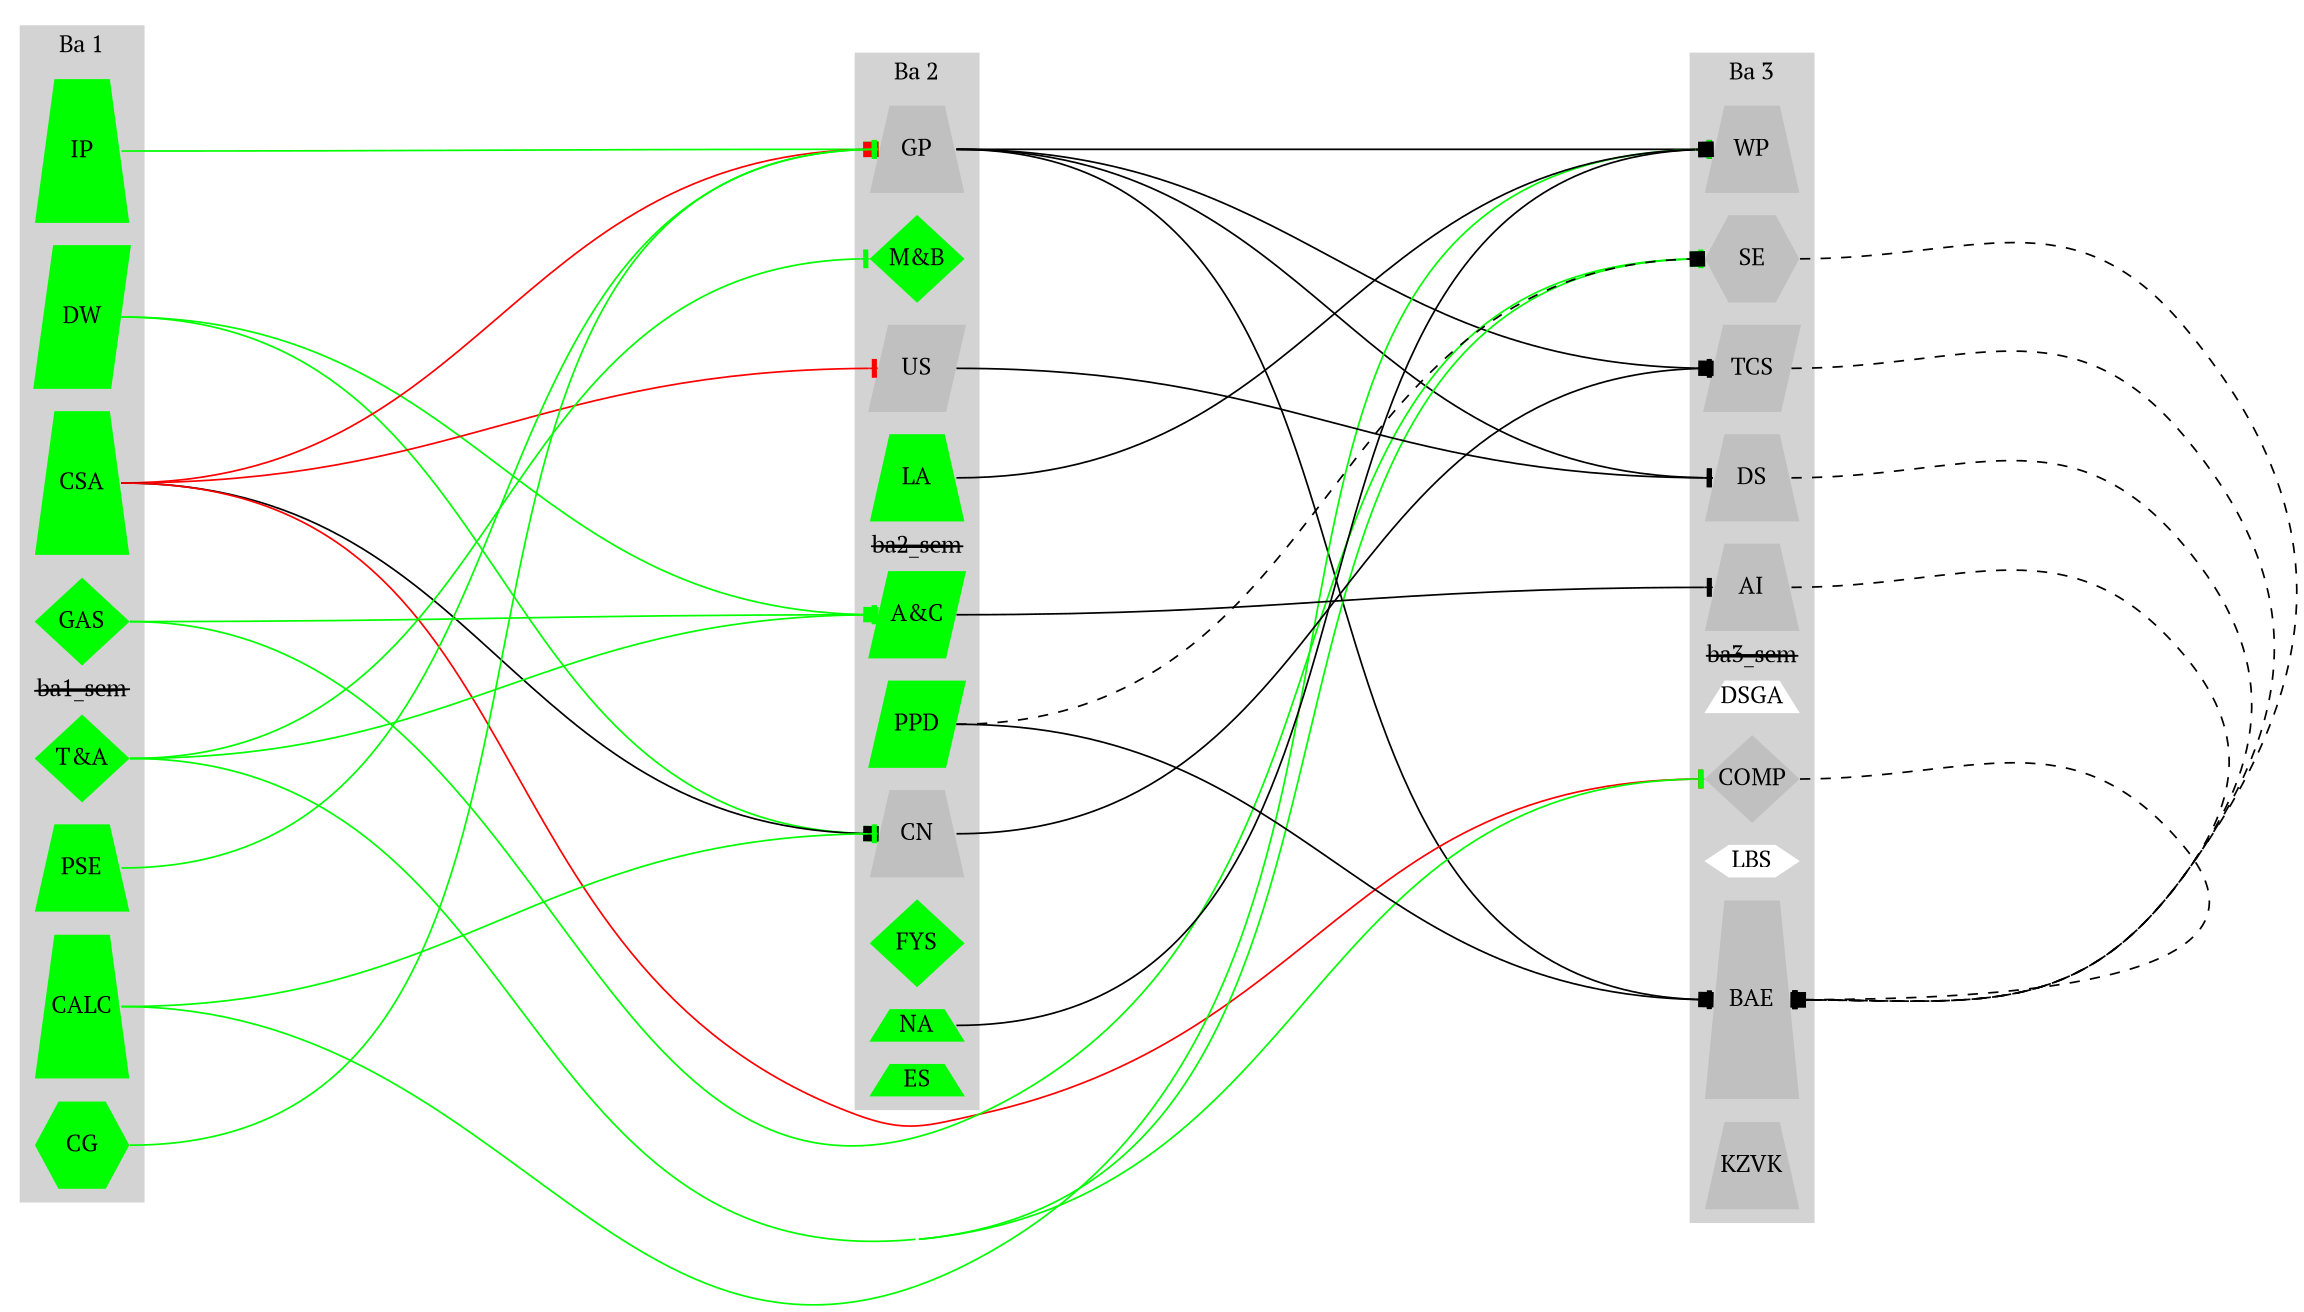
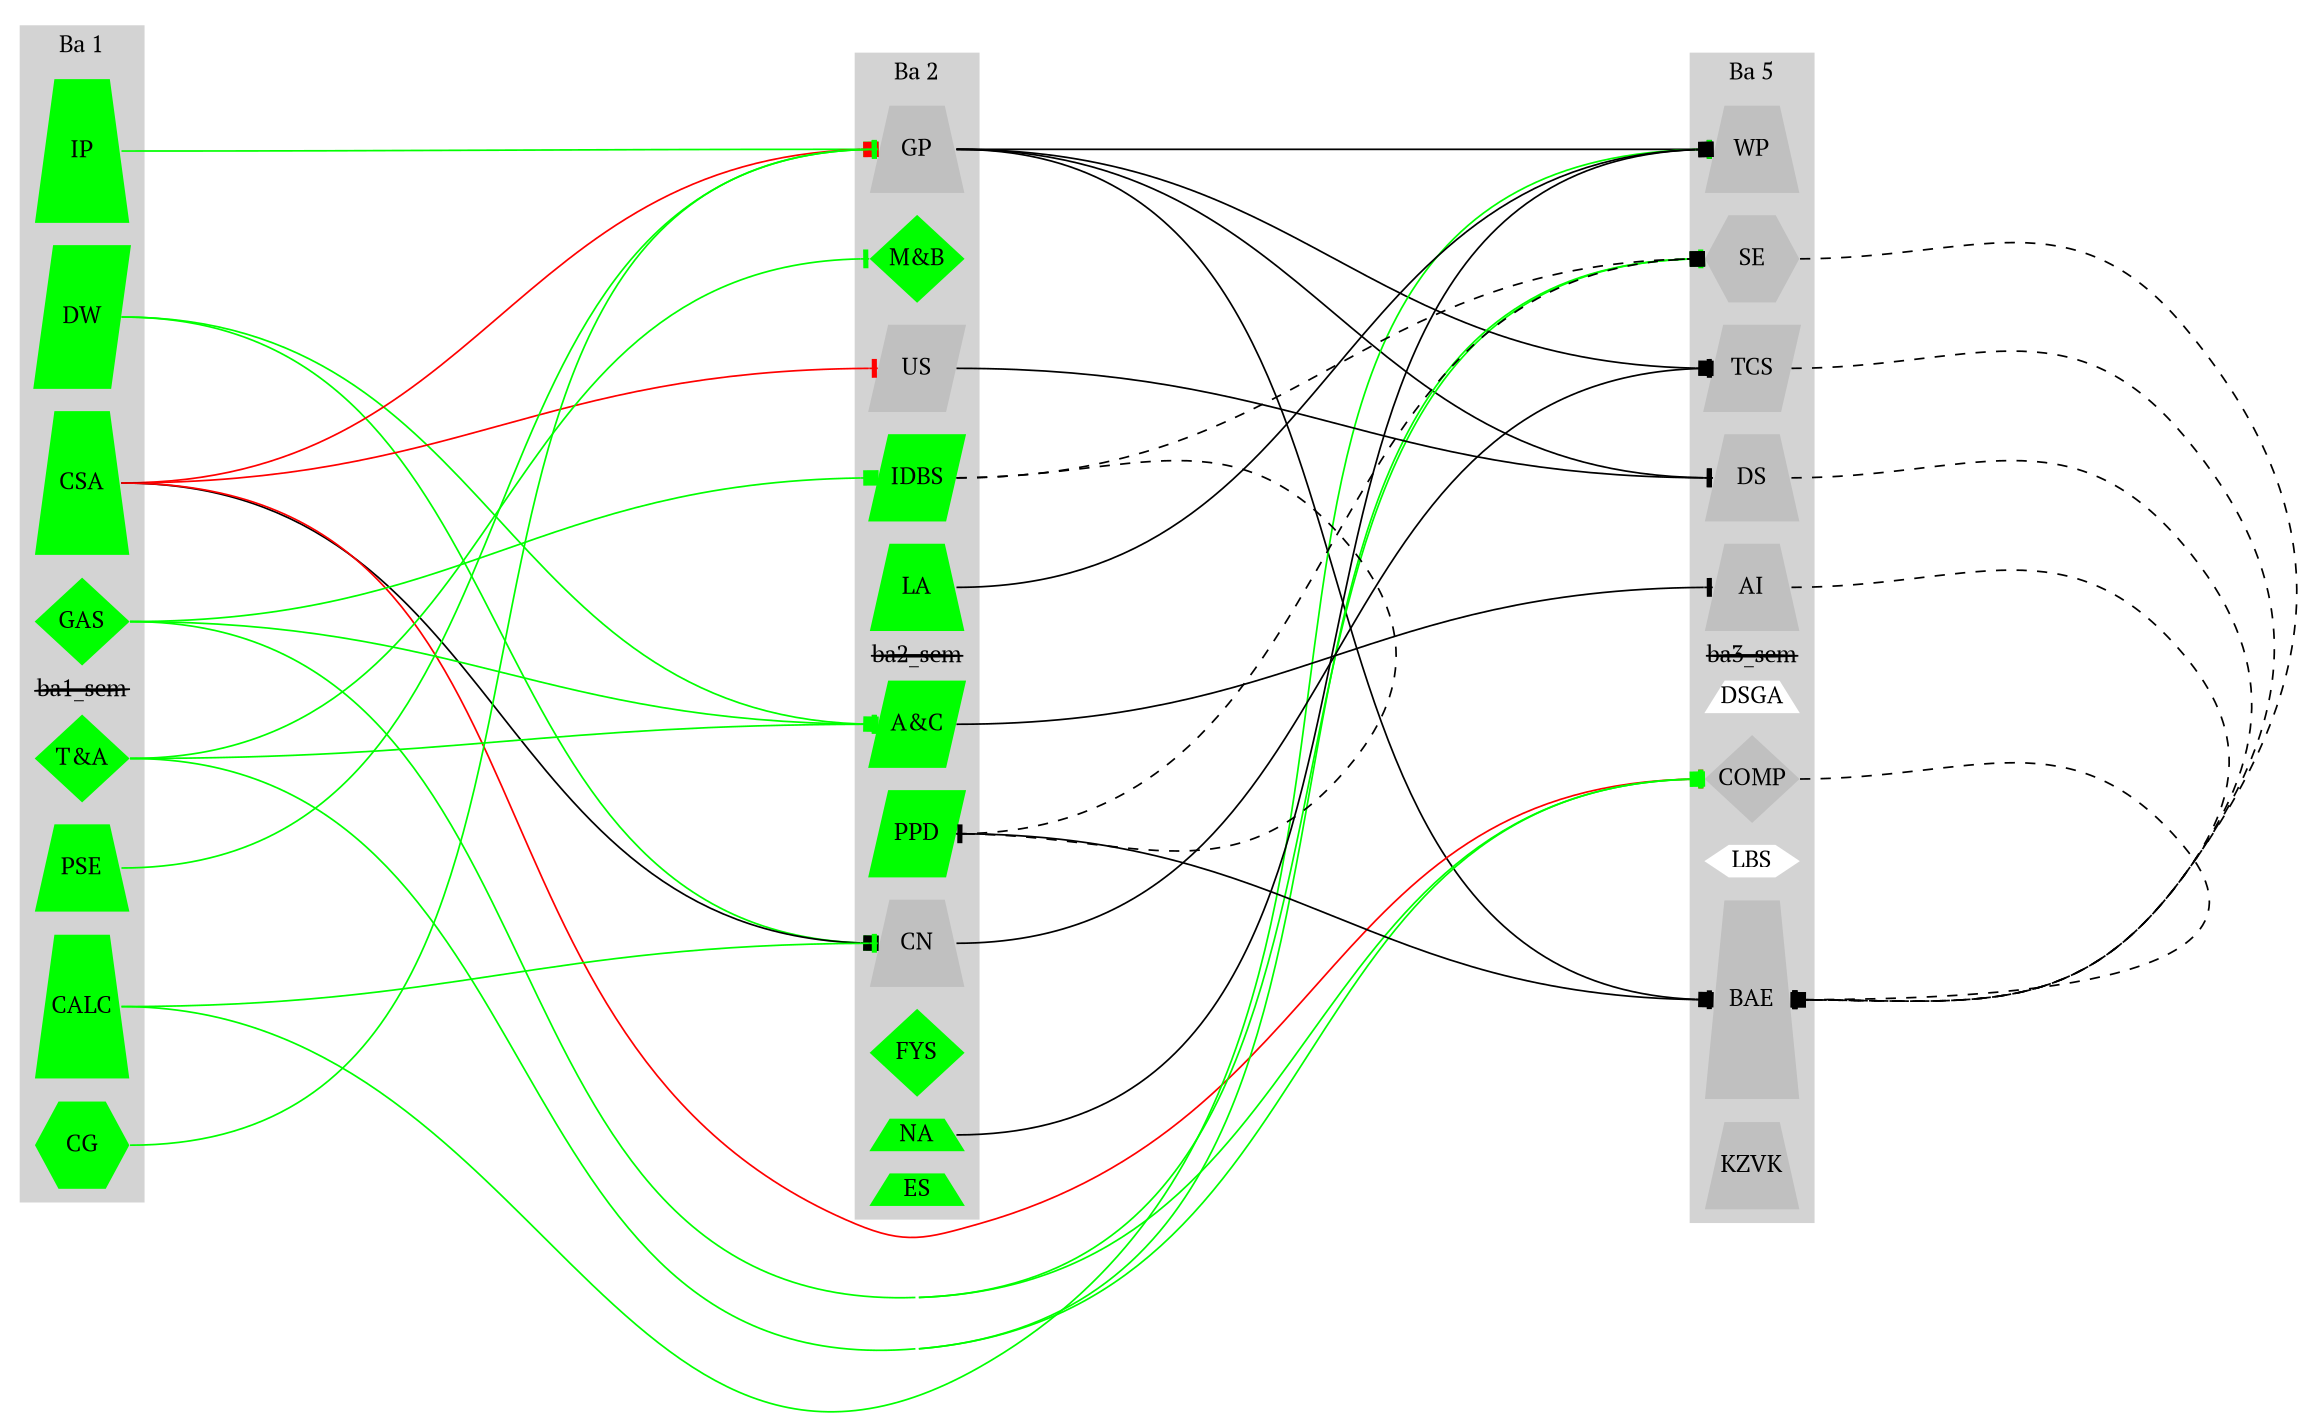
cluster "Ba 3": label "Ba 3" -> "Ba 5"
node "IDBS": added
edge "GAS" -> "COMP": added
